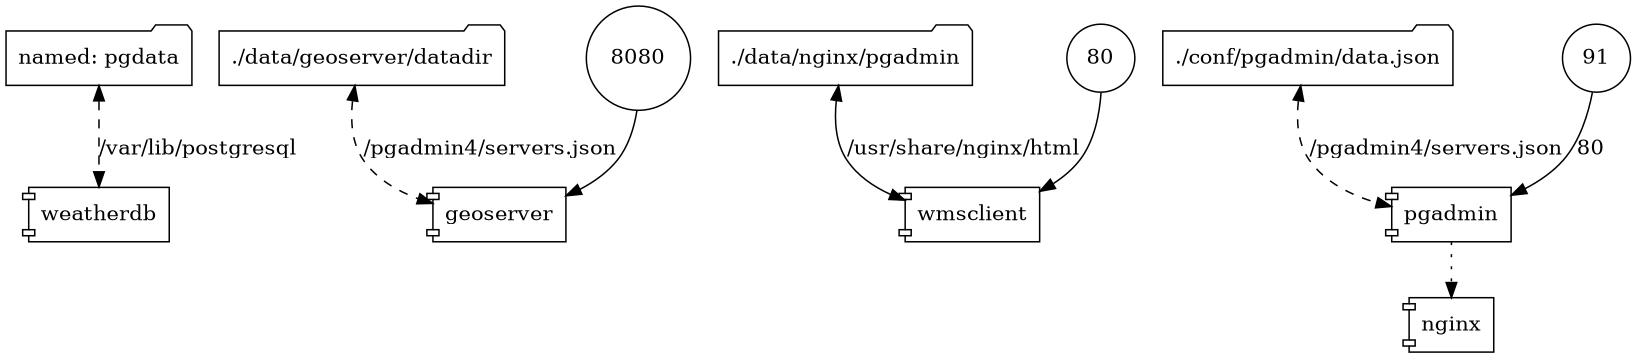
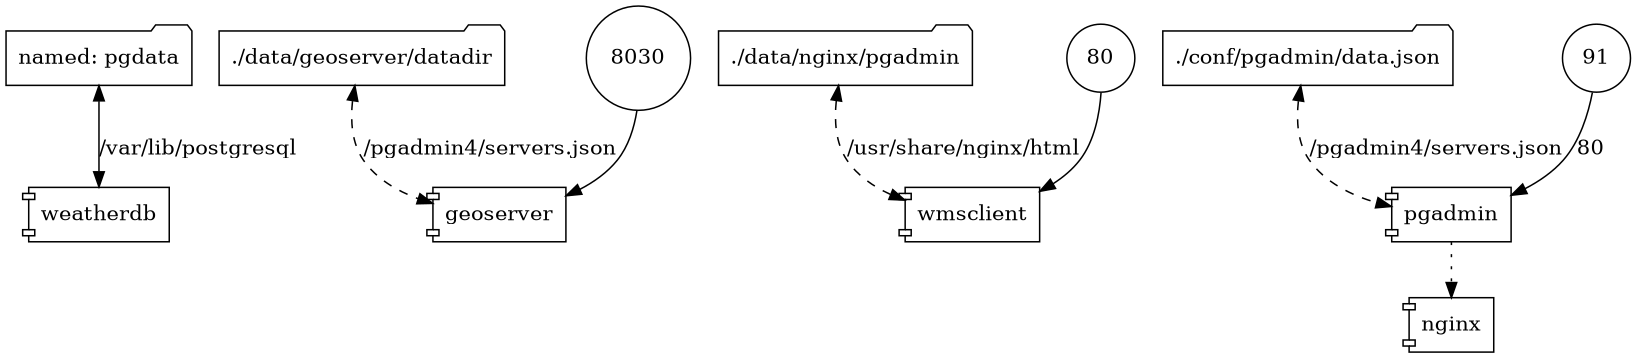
node "8080": label "8080" -> "8030"
edge "named: pgdata" -- "weatherdb": style dashed -> solid
edge "./data/nginx/pgadmin" -- "wmsclient": style solid -> dashed
